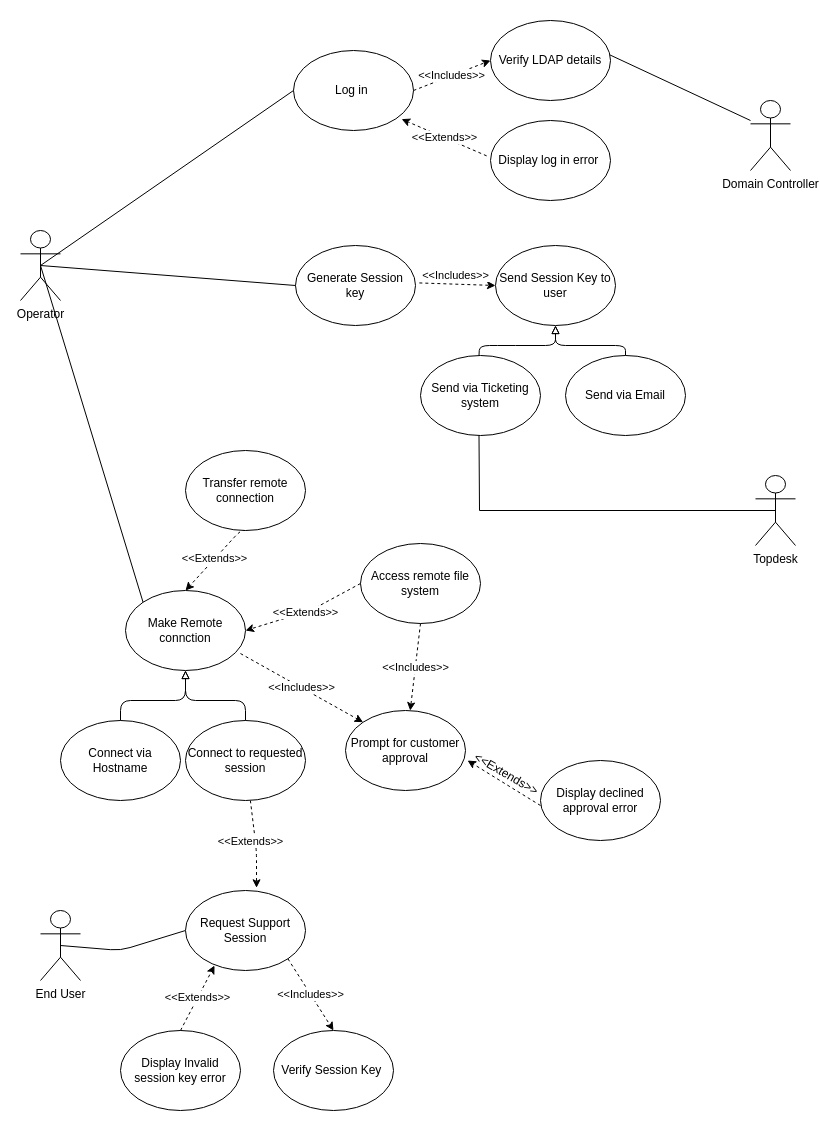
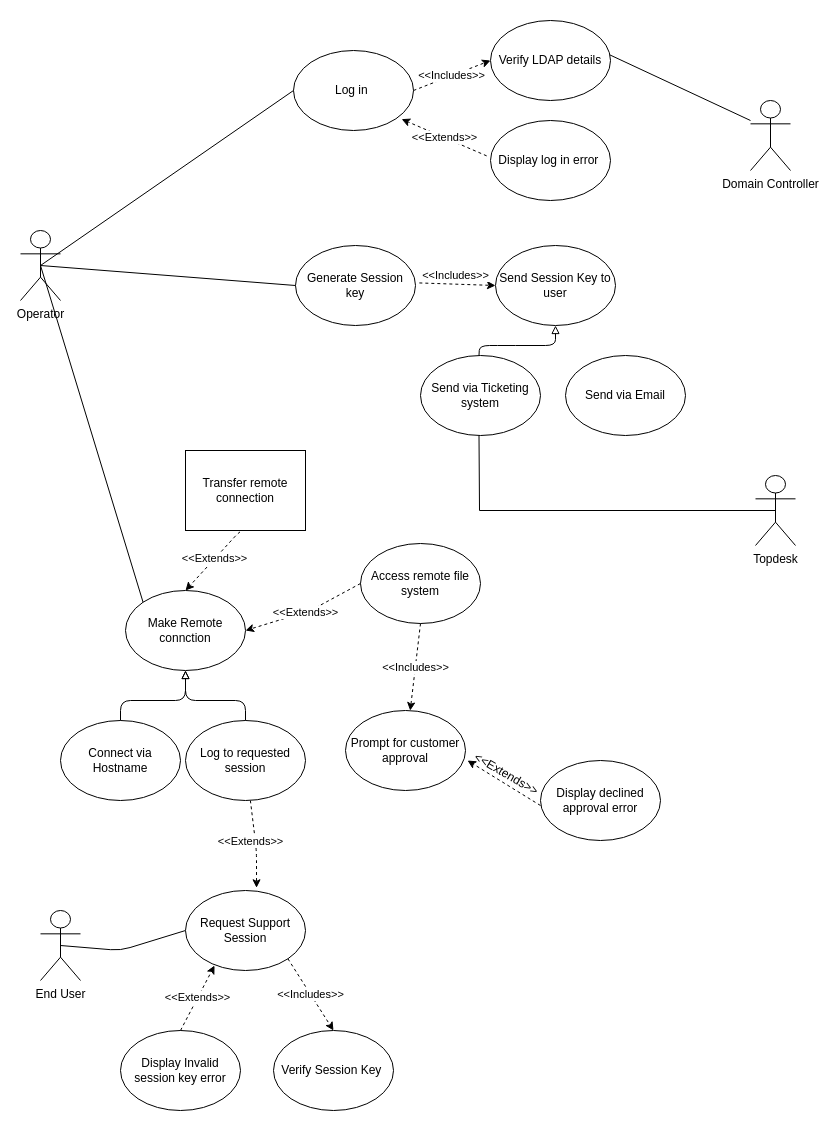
edge "Send via Email" -> "Send Session Key to user": removed
node "Transfer remote connection": shape ellipse -> rectangle
edge "Make Remote connction" -> "Prompt for customer approval": removed, label "<<Includes>>"
node "Connect to requested session": label "Connect to requested session" -> "Log to requested session"
